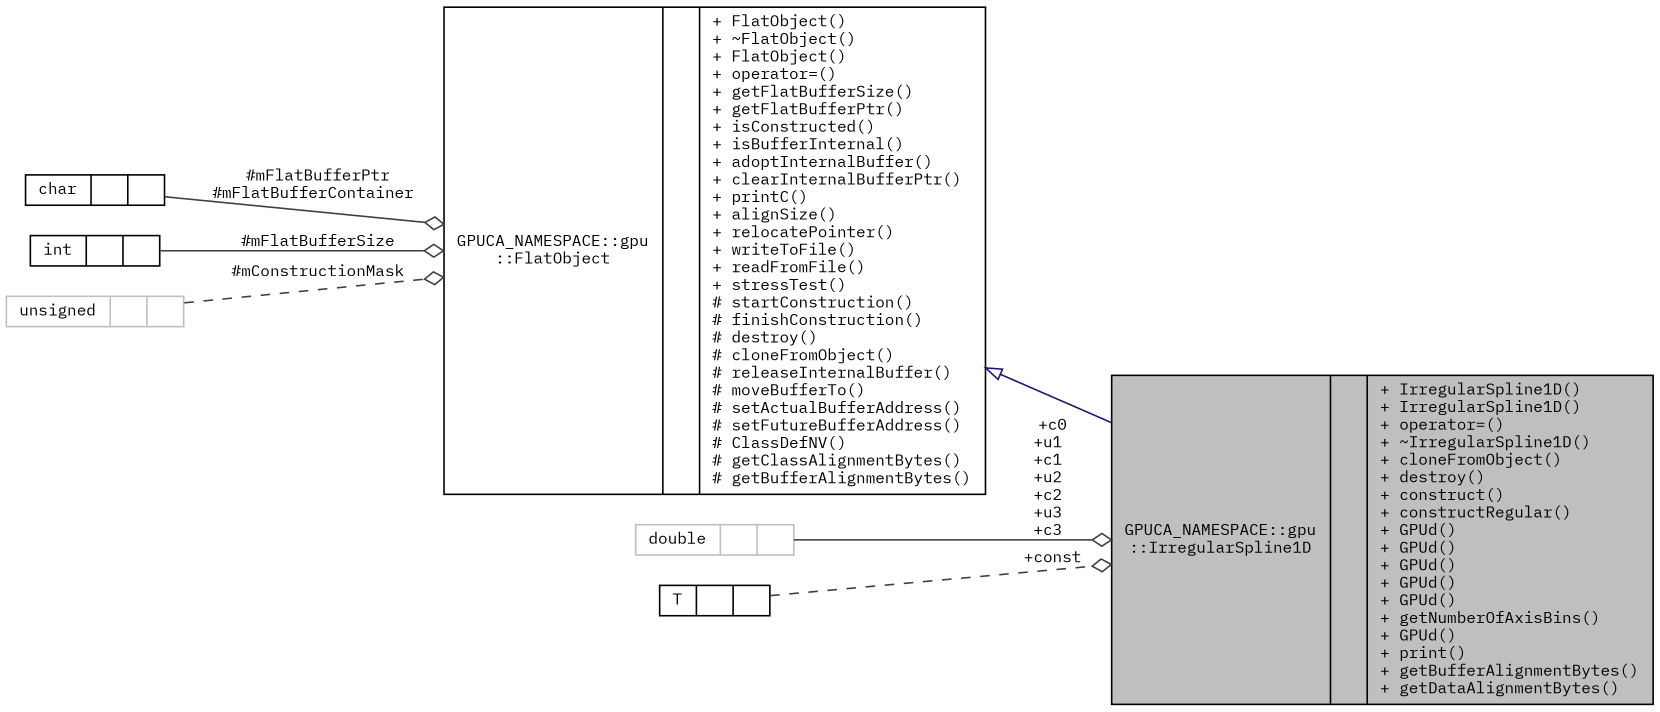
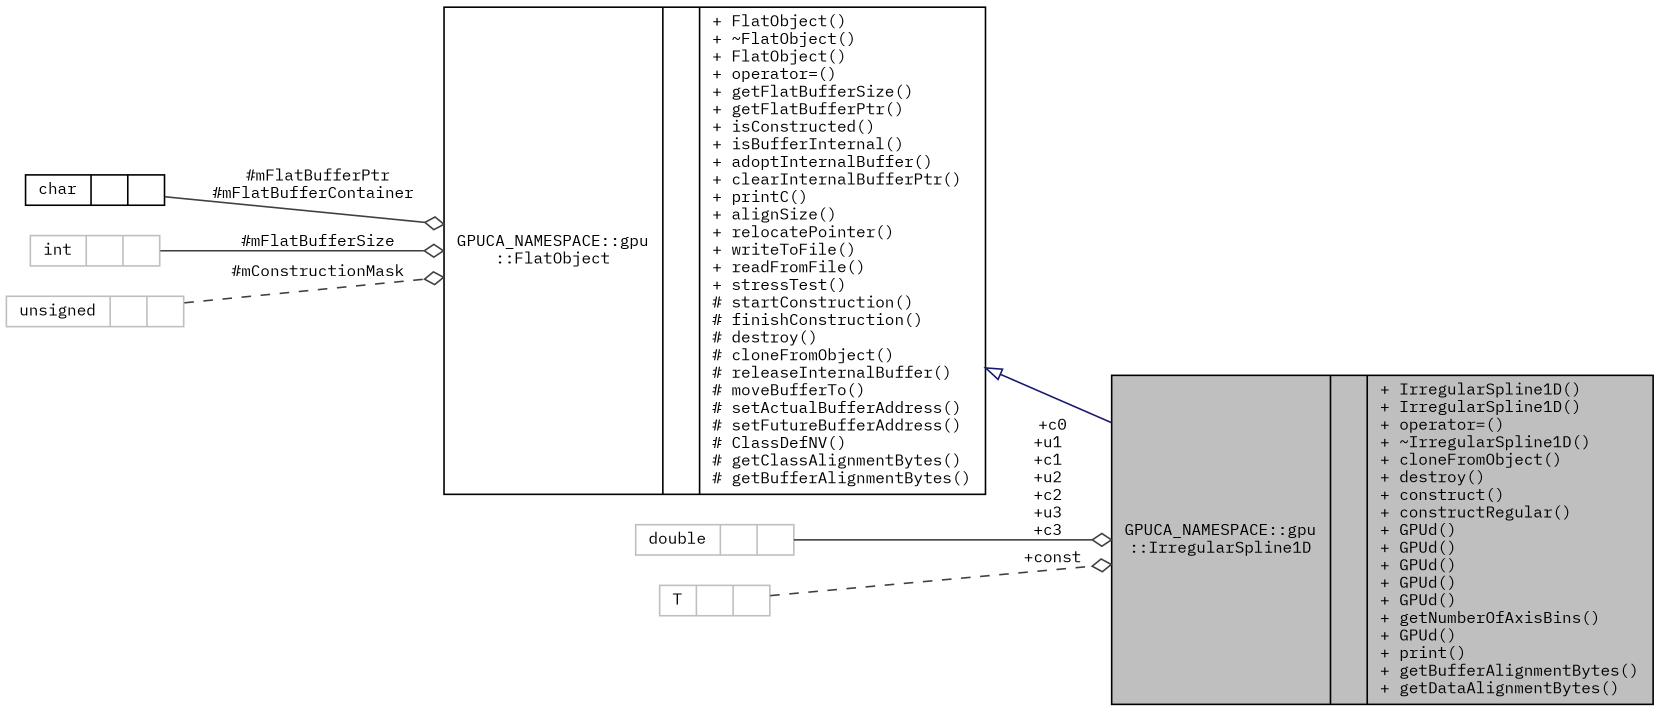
node "int": color black -> grey75
node "T": color black -> grey75
